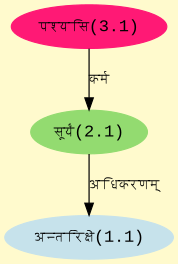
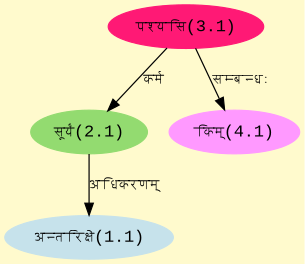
node "किम्(4.1)": added
